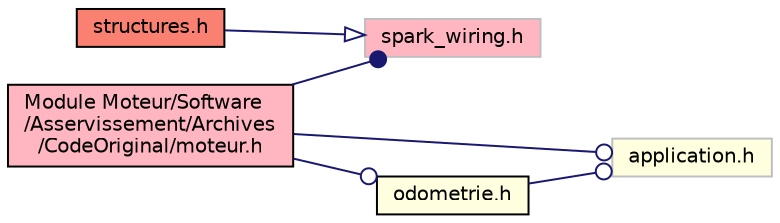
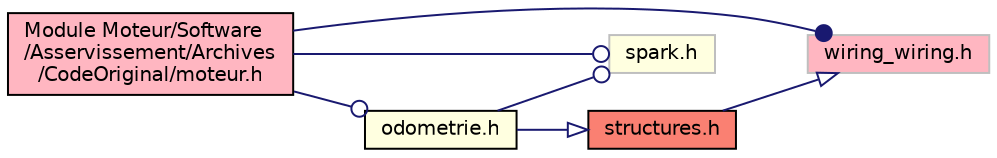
node "spark_wiring.h": label "spark_wiring.h" -> "wiring_wiring.h"
edge "odometrie.h" -> "structures.h": added
node "application.h": label "application.h" -> "spark.h"
